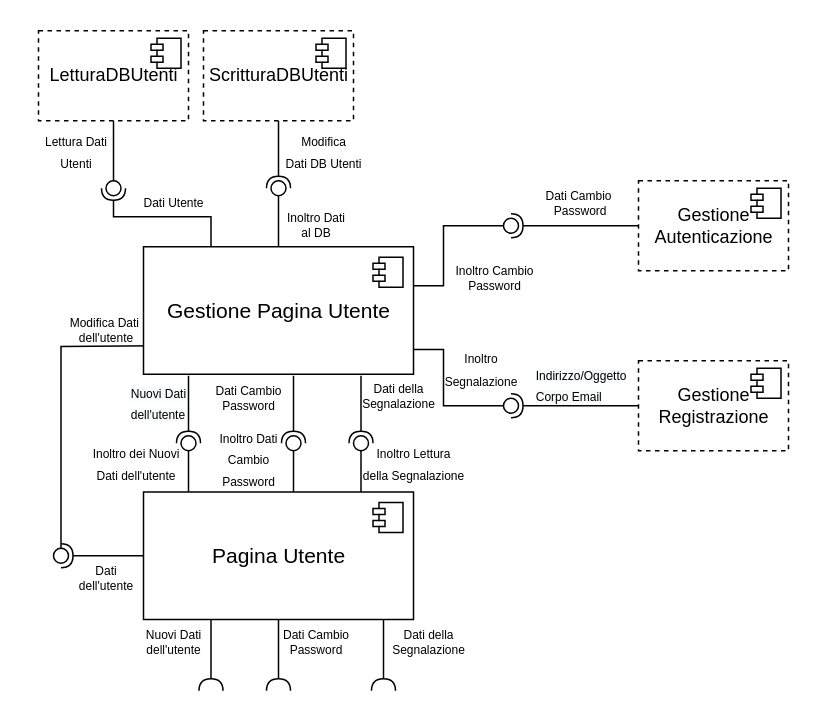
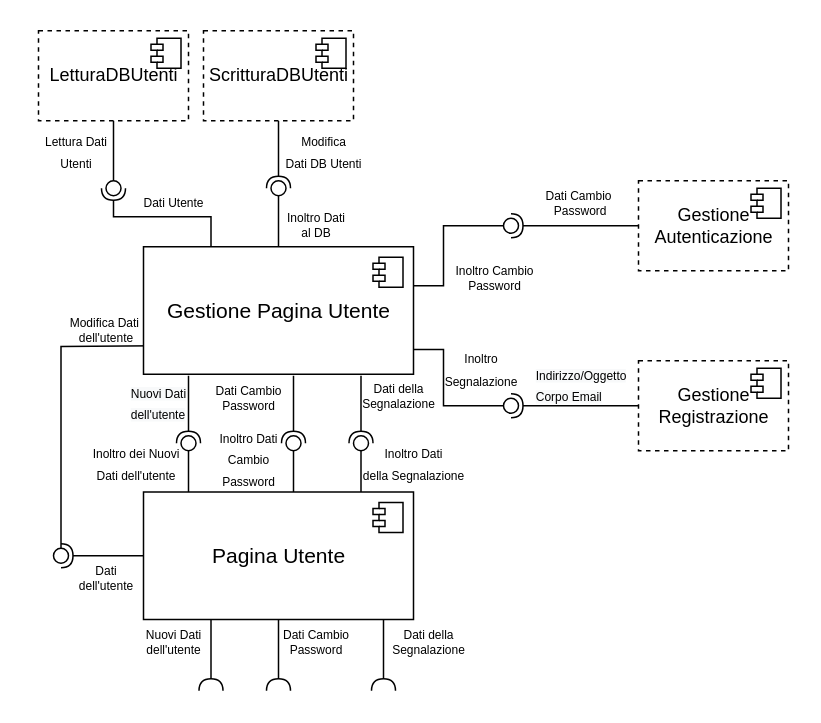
node "Inoltro Lettura della Segnalazione": label "Inoltro Lettura della Segnalazione" -> "Inoltro Dati della Segnalazione"
